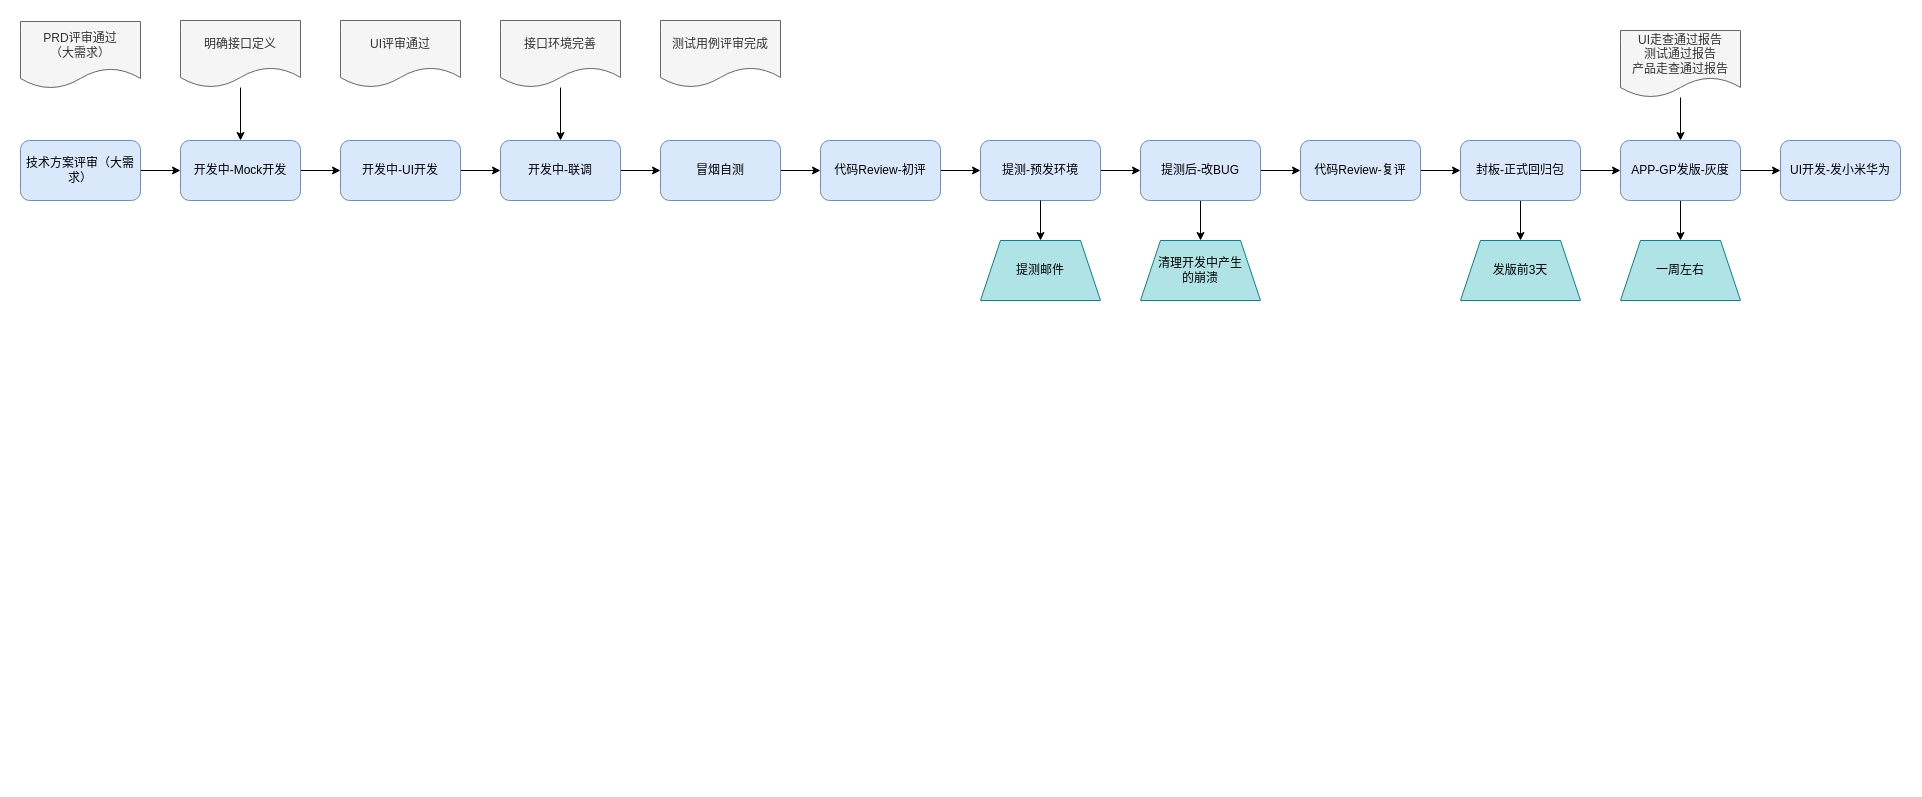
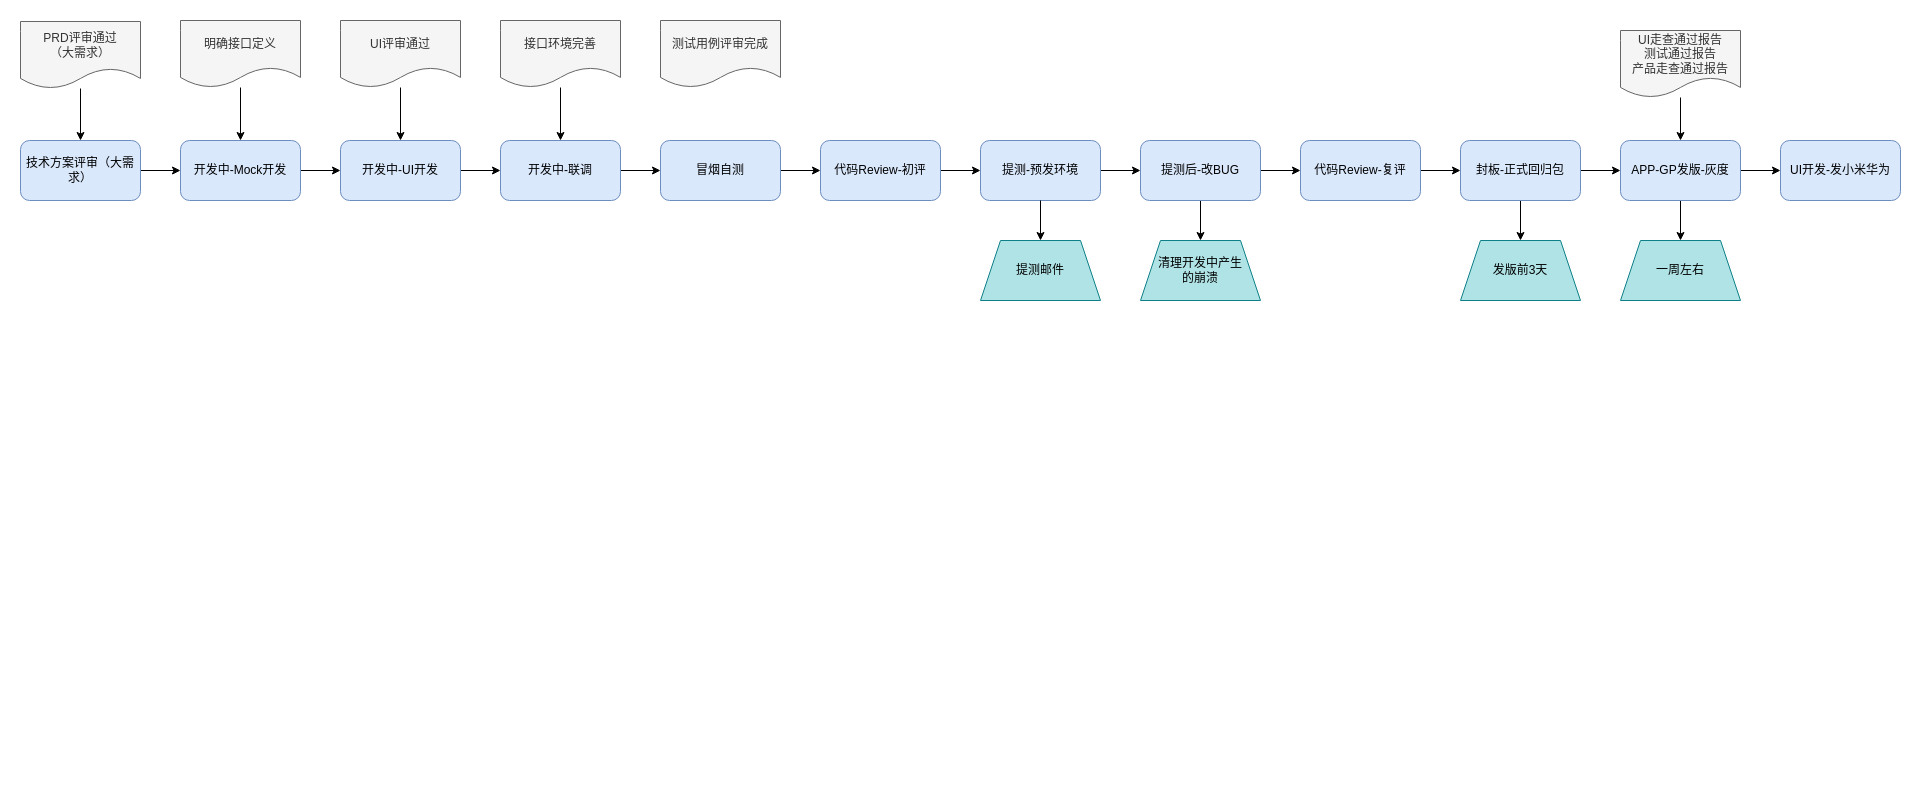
edge "PRD评审通过 （大需求）" -> "技术方案评审（大需求）": added
edge "UI评审通过" -> "开发中-UI开发": added
